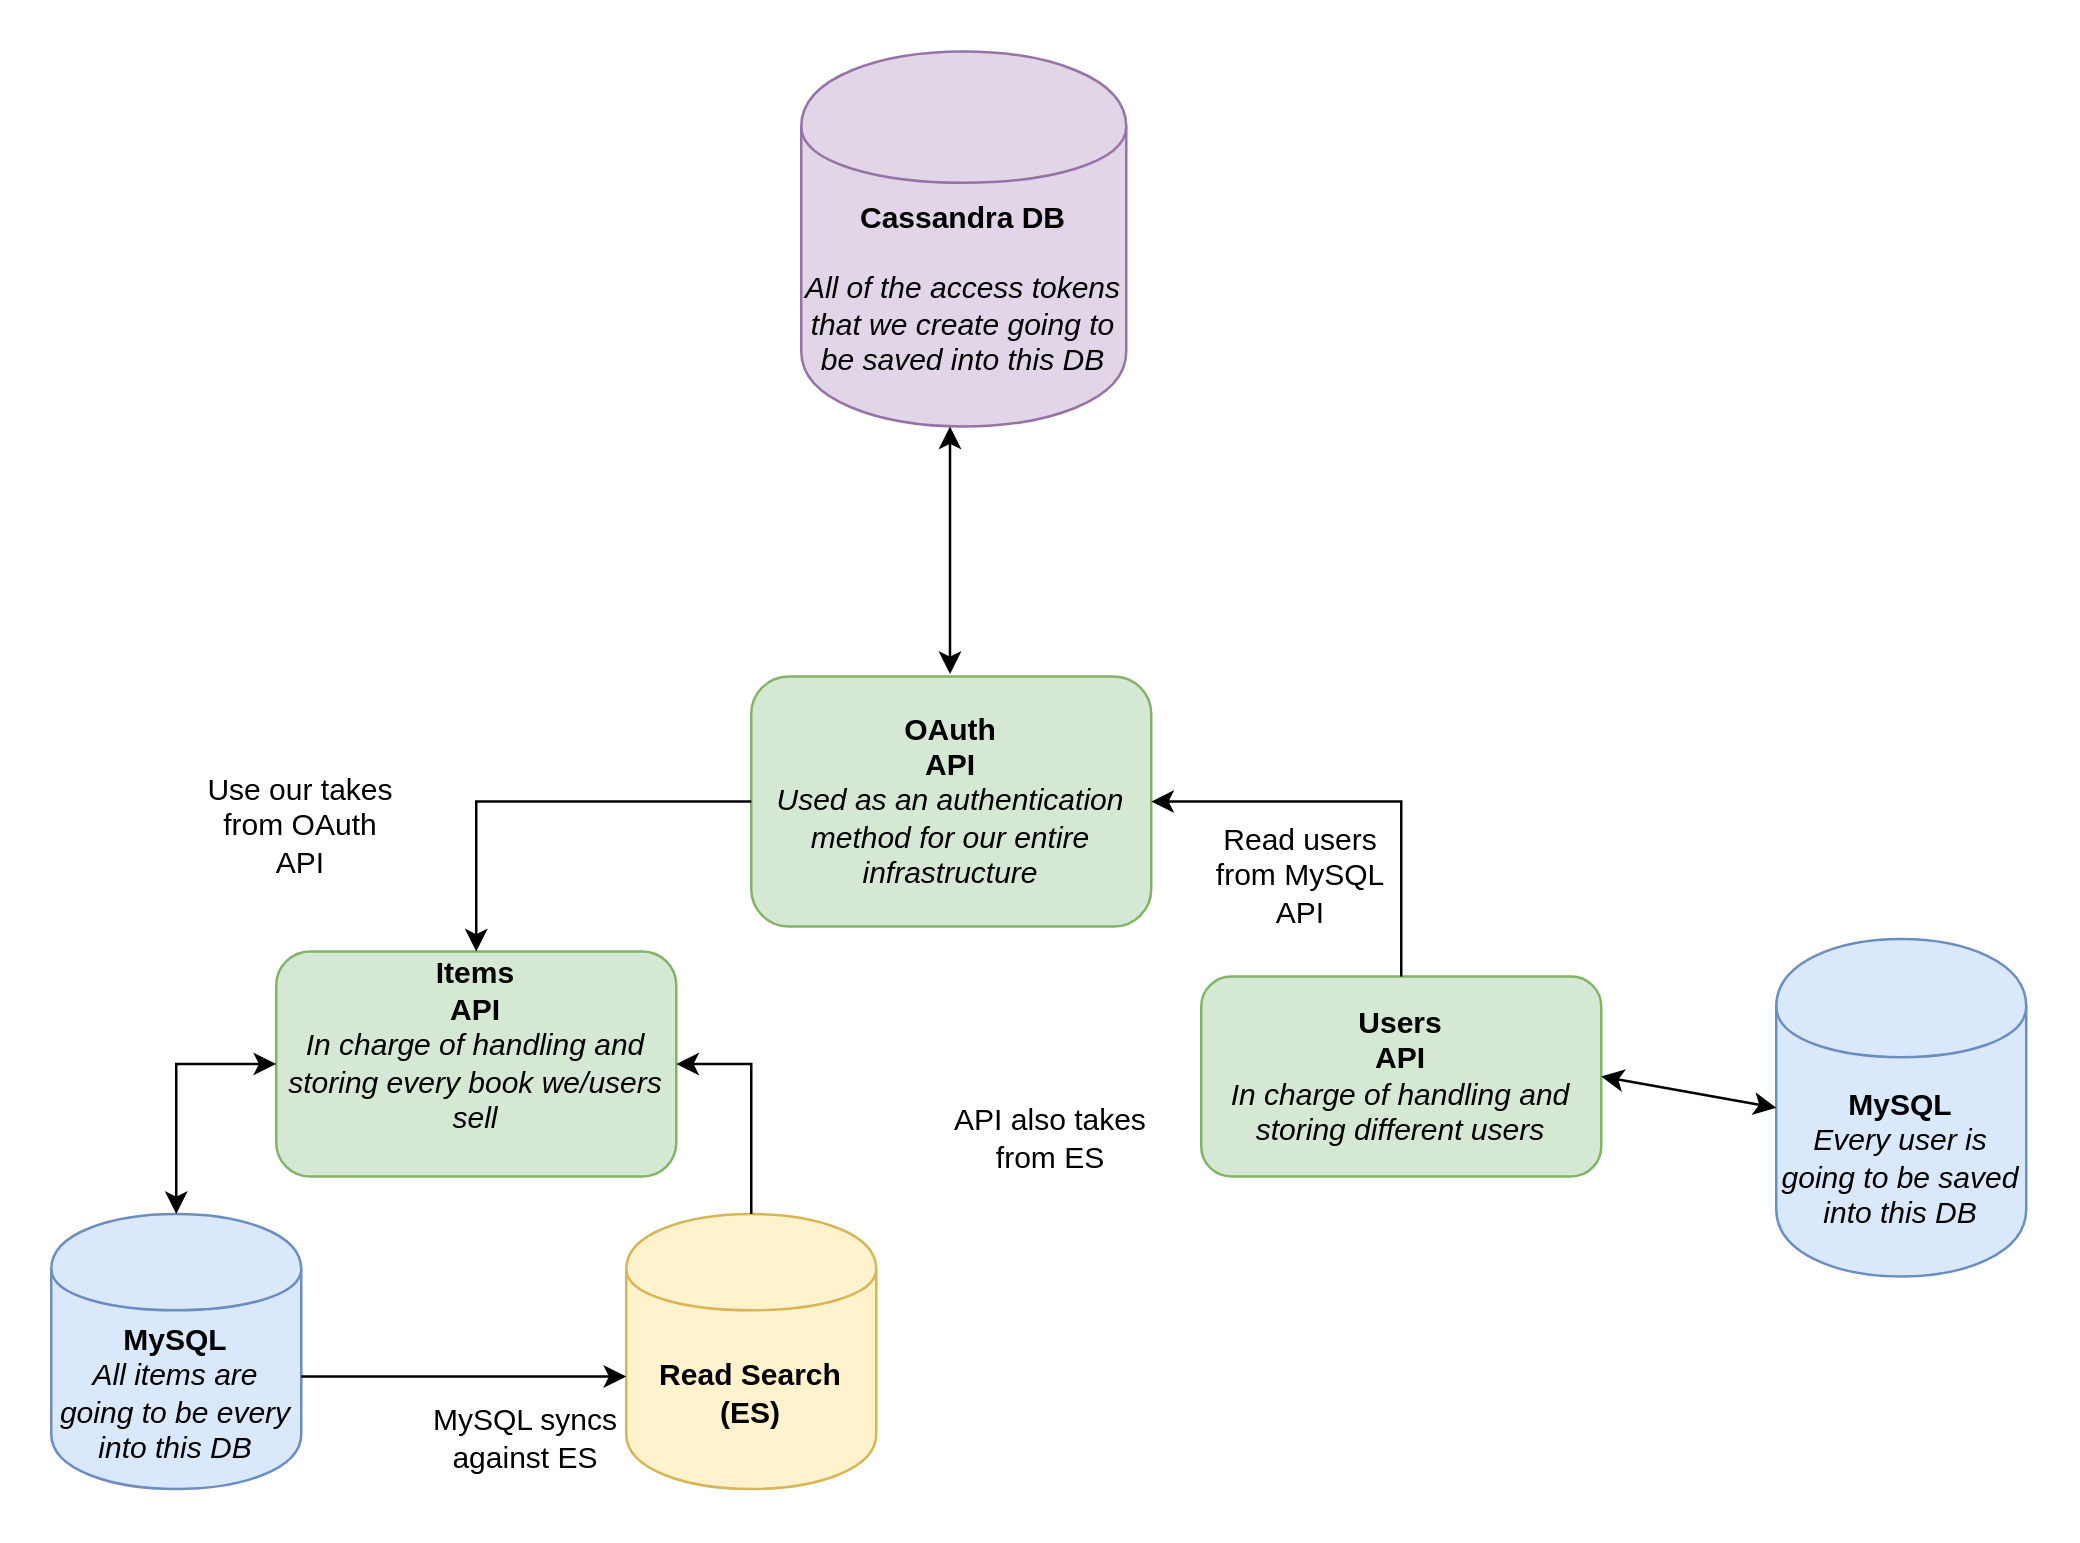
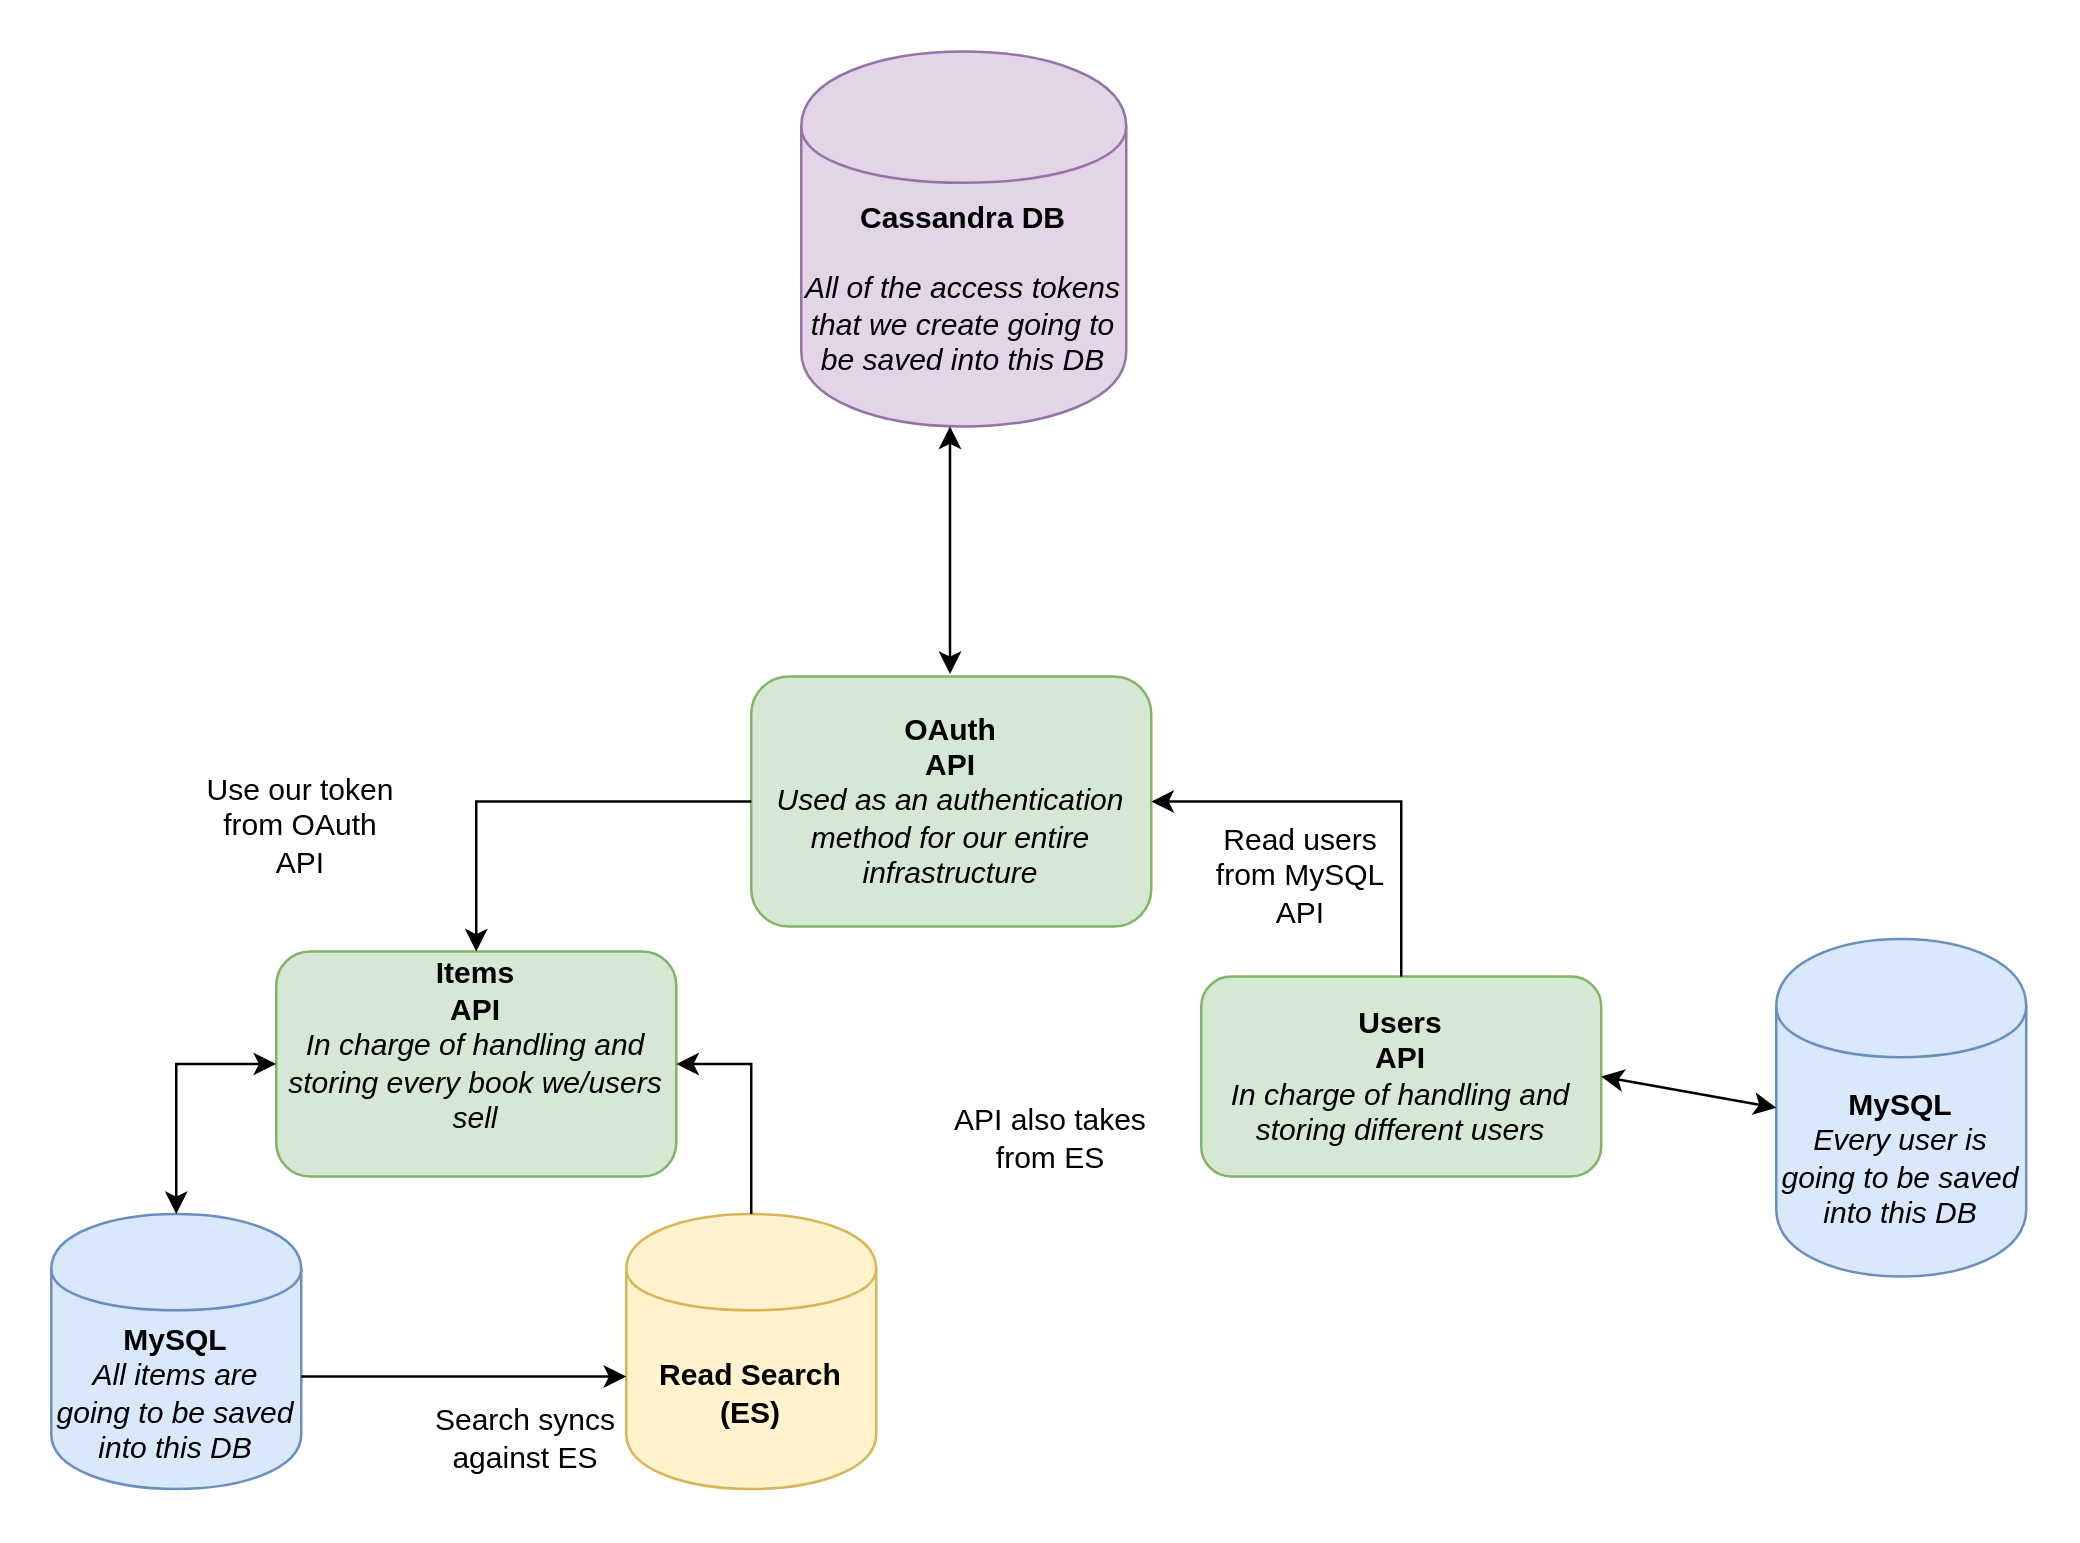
node "Use our takes from OAuth API": label "Use our takes from OAuth API" -> "Use our token from OAuth API"
node "MySQL All items are going to be every into this DB": label "MySQL All items are going to be every into this DB" -> "MySQL All items are going to be saved into this DB"
node "MySQL syncs against ES": label "MySQL syncs against ES" -> "Search syncs against ES"
